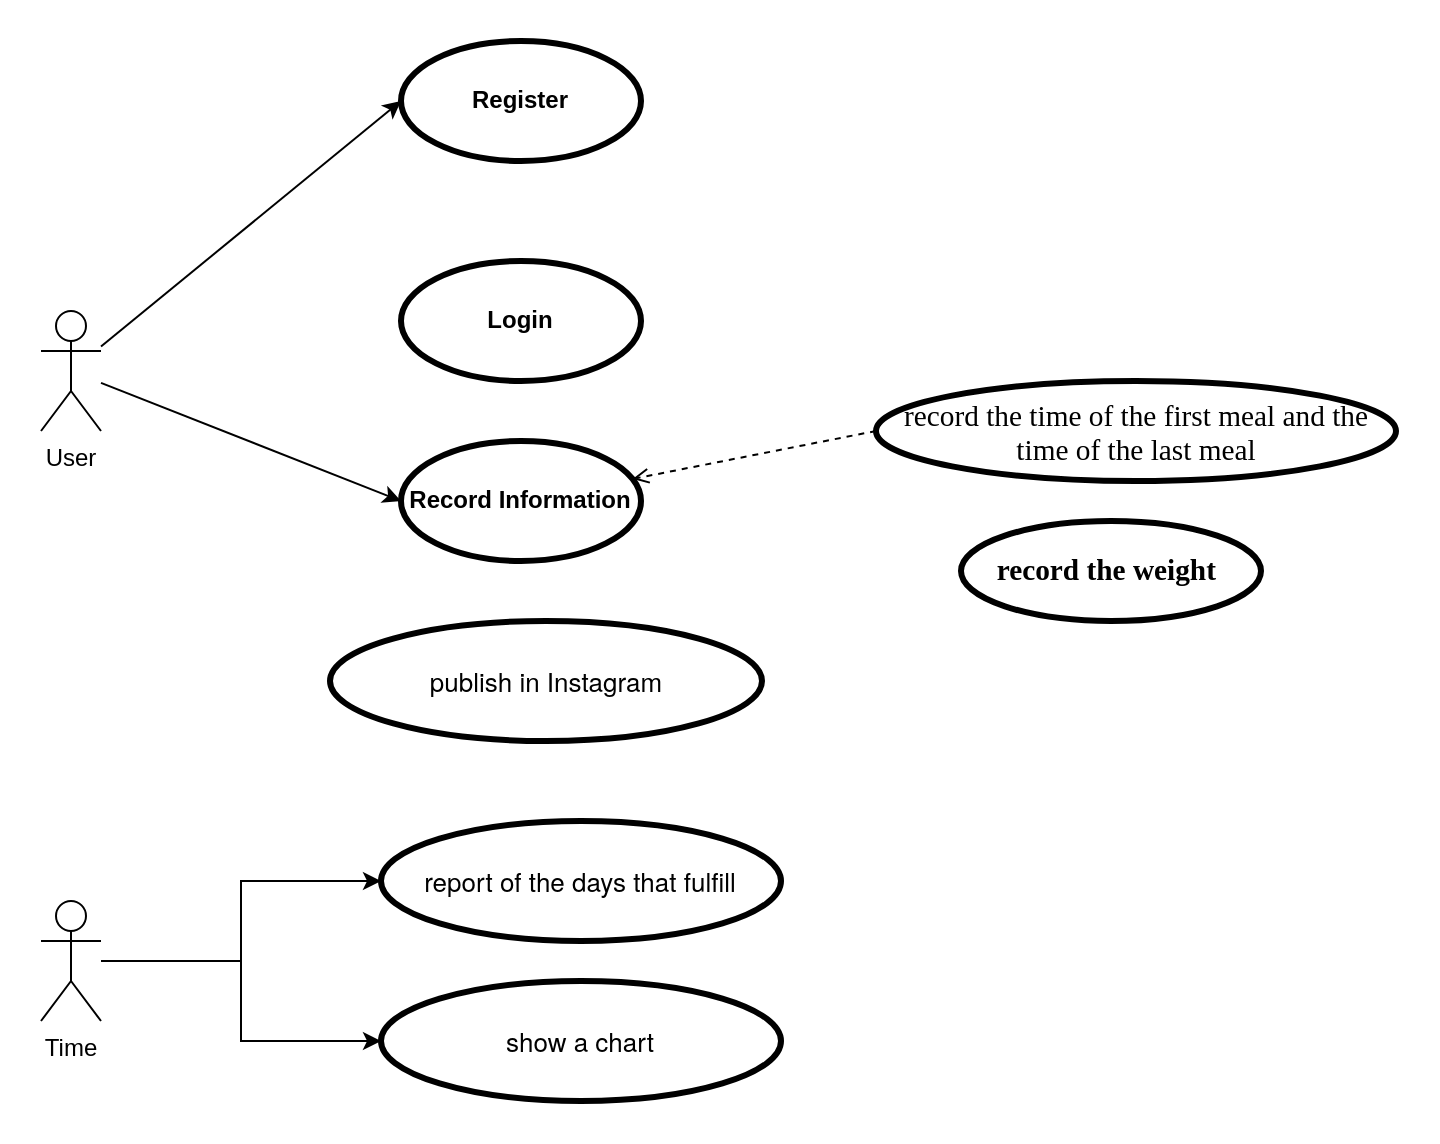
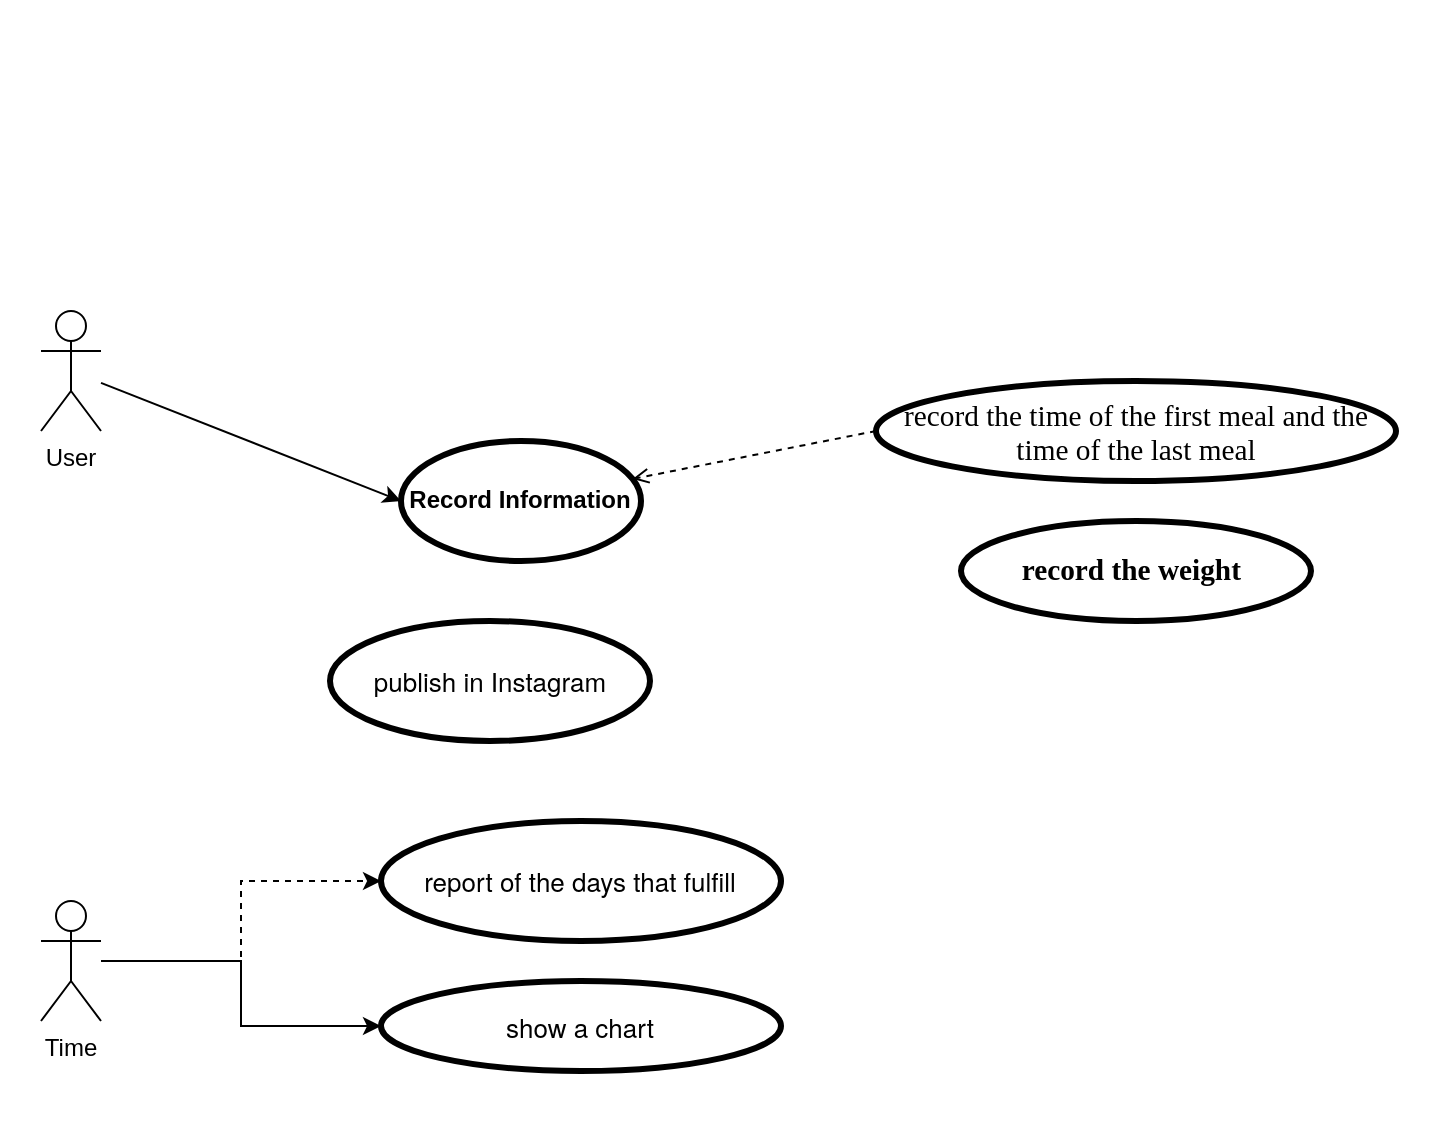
node "Register": removed
edge "User" -> "Register": removed
node "Login": removed
node "record the weight": size 300x100 -> 350x100
node "publish in Instagram": size 432x120 -> 320x120
edge "Time" -> "report of the days that fulfill": style solid -> dashed
node "show a chart": size 400x120 -> 400x90
